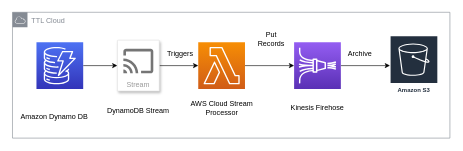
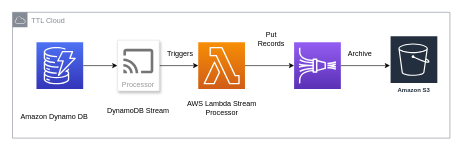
node "Stream": label "Stream" -> "Processor"
node "AWS Cloud Stream Processor": label "AWS Cloud Stream Processor" -> "AWS Lambda Stream Processor"
node "Kinesis Firehose": removed
